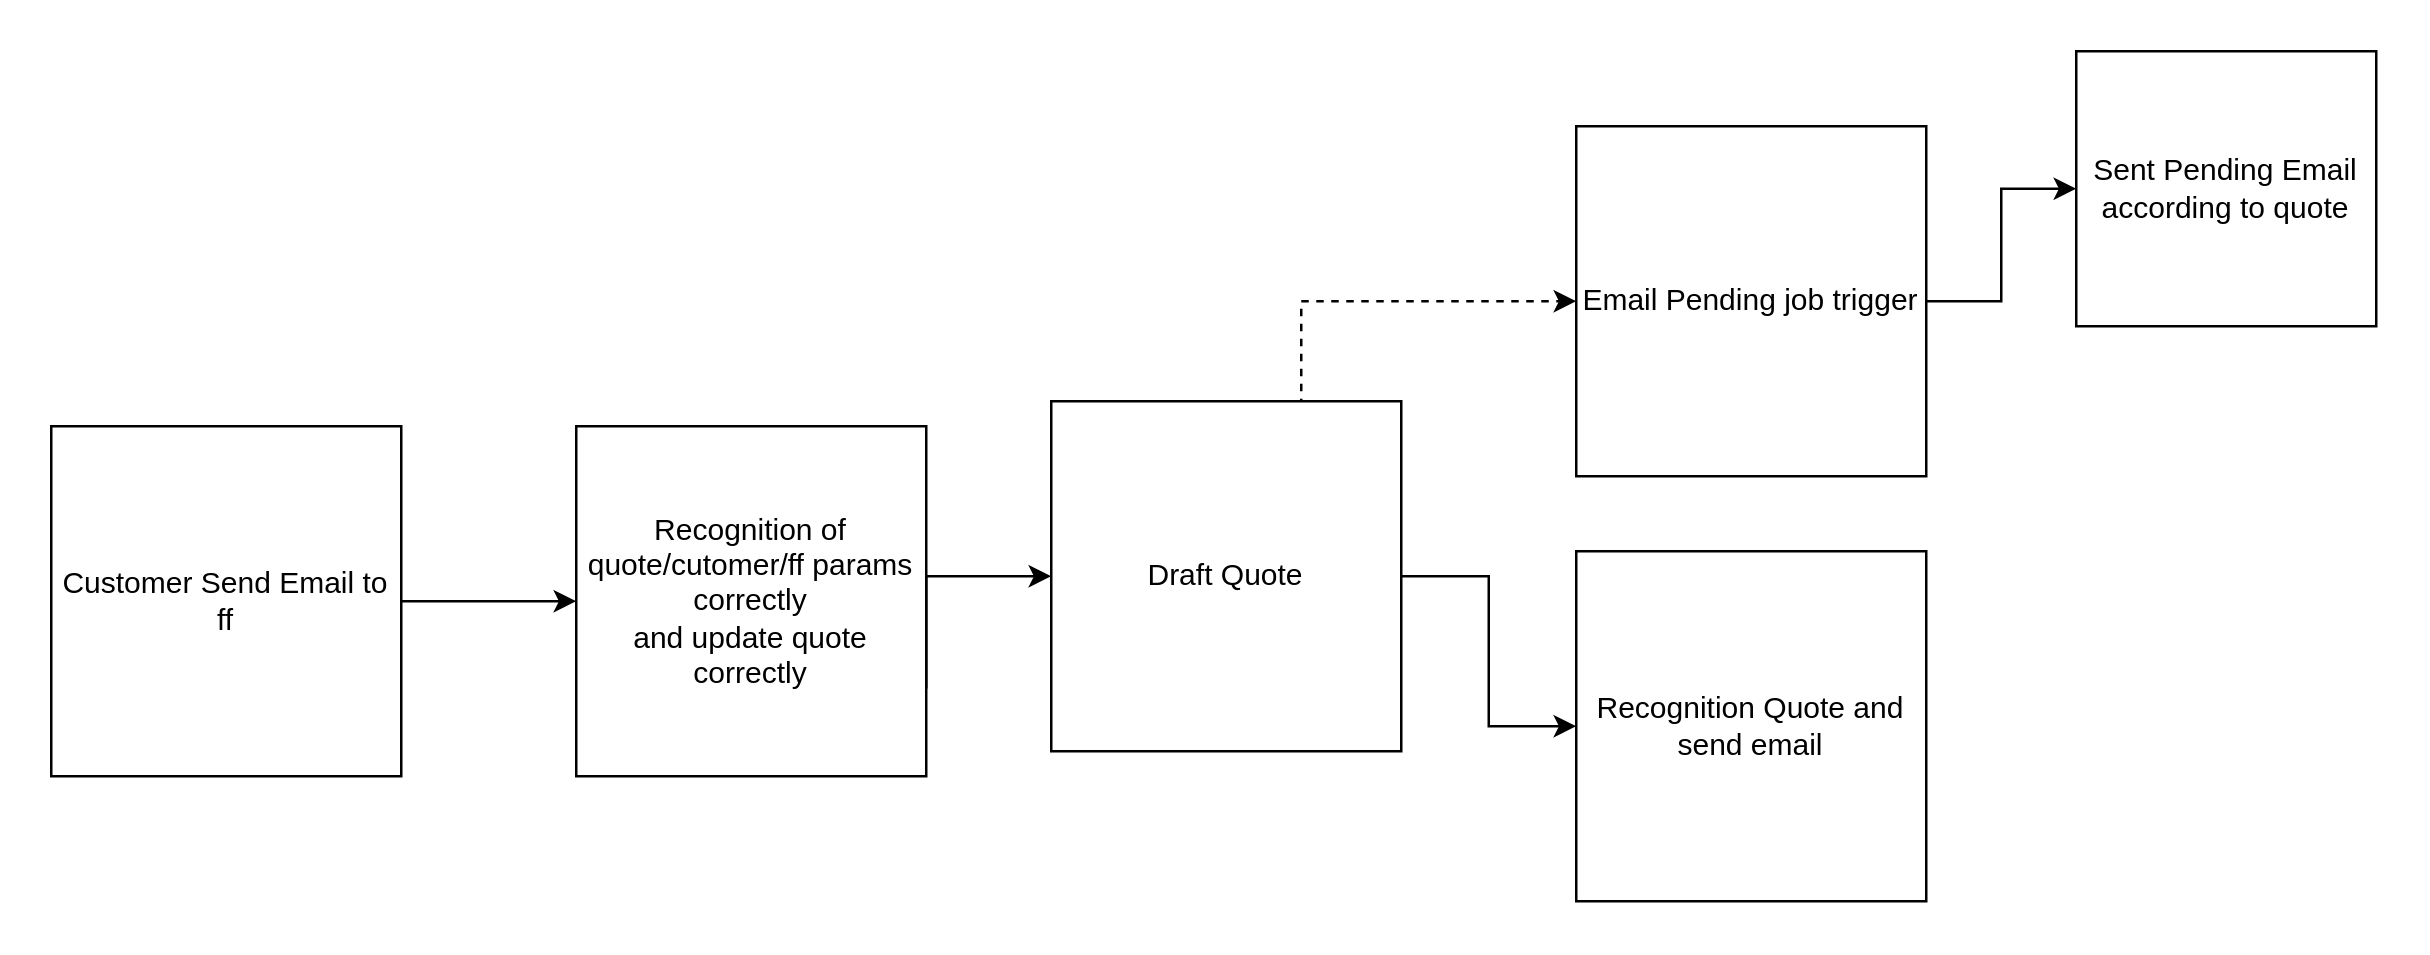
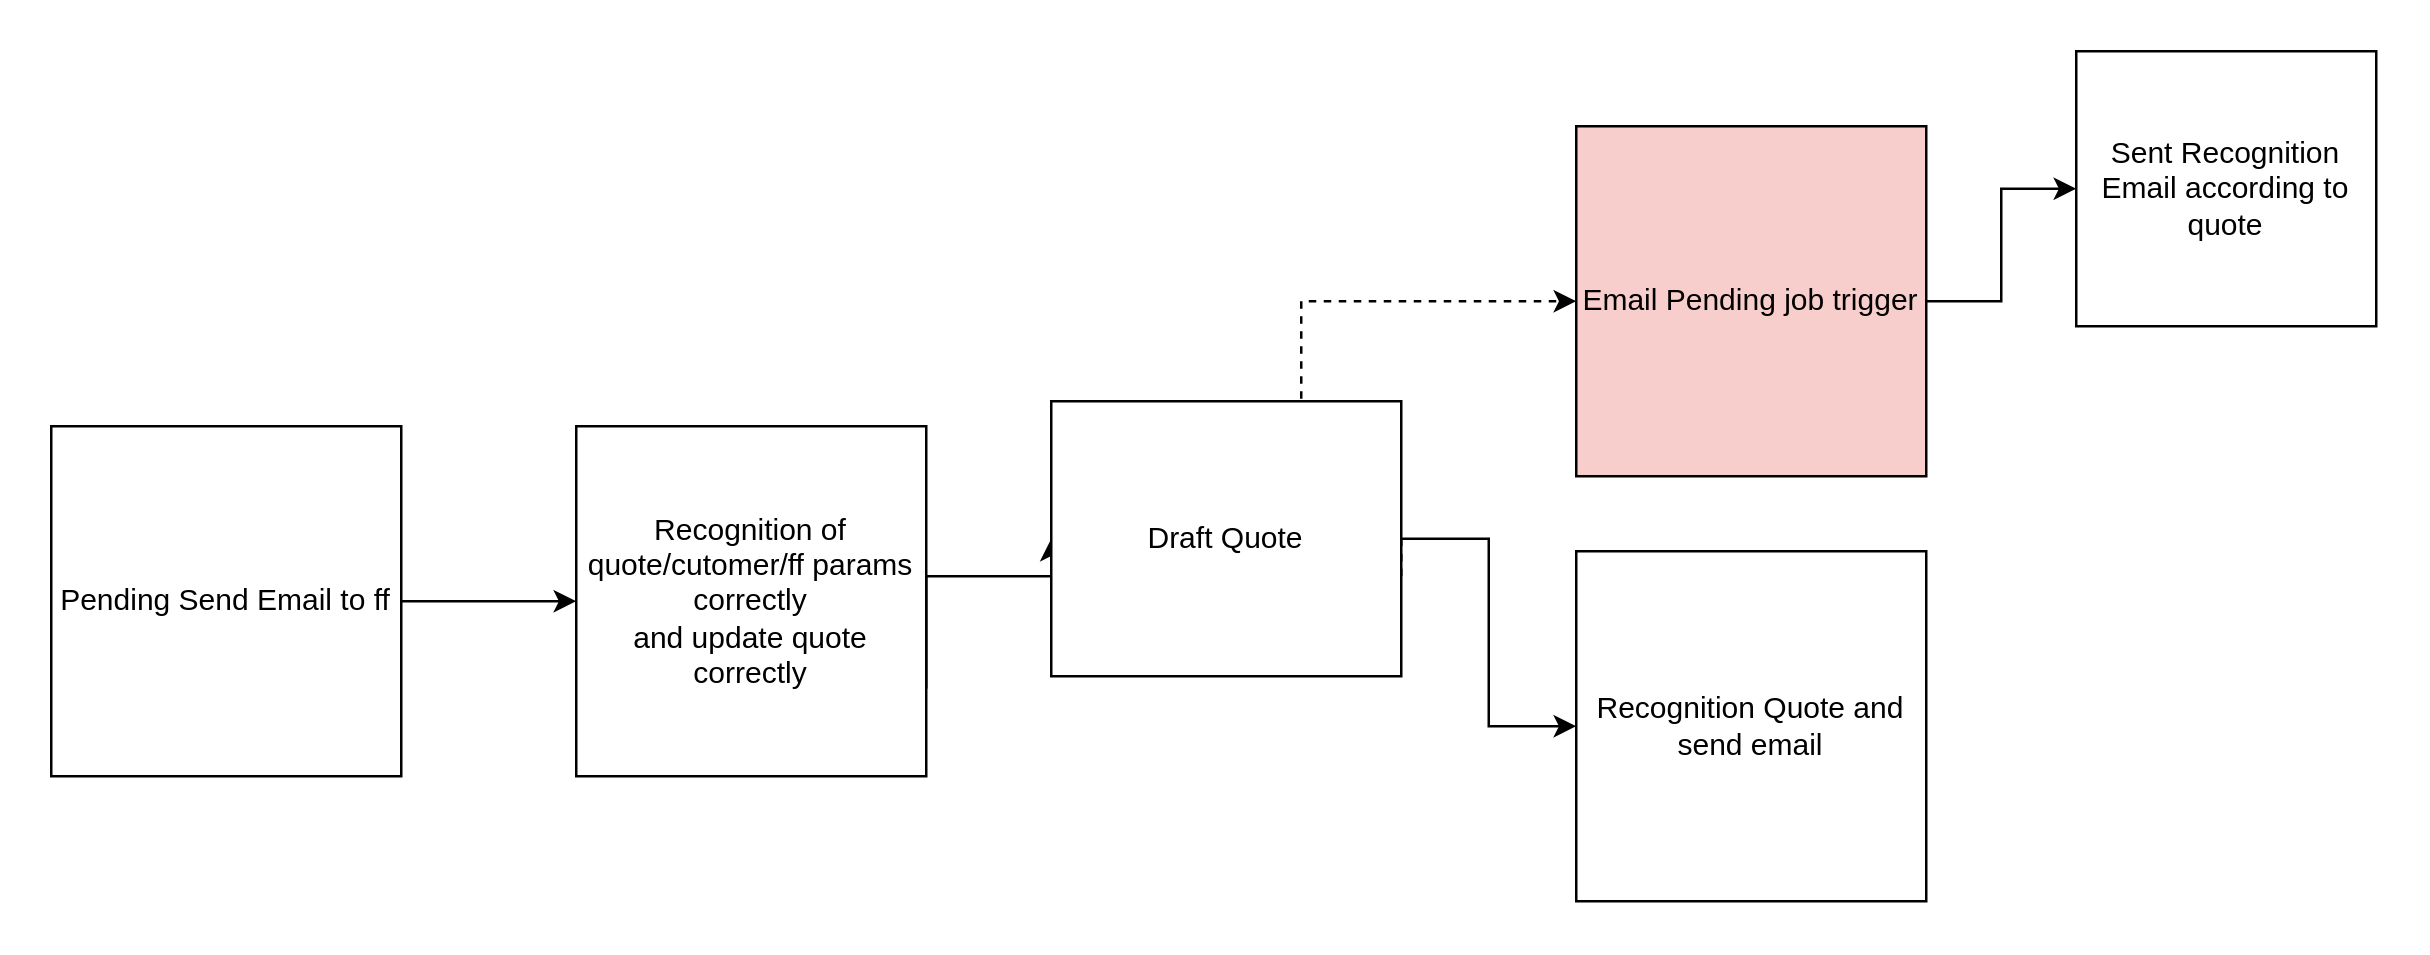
node "Sent Pending Email according to quote": label "Sent Pending Email according to quote" -> "Sent Recognition Email according to quote"
node "Email Pending job trigger": fillcolor #ffffff -> #f8cecc
node "Draft Quote": size 350x350 -> 350x275
node "Customer Send Email to ff": label "Customer Send Email to ff" -> "Pending Send Email to ff"
